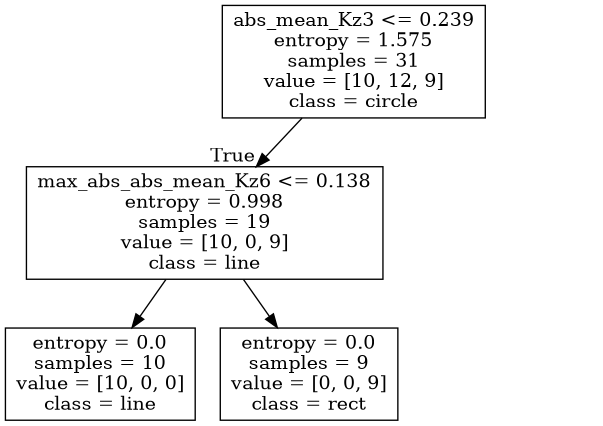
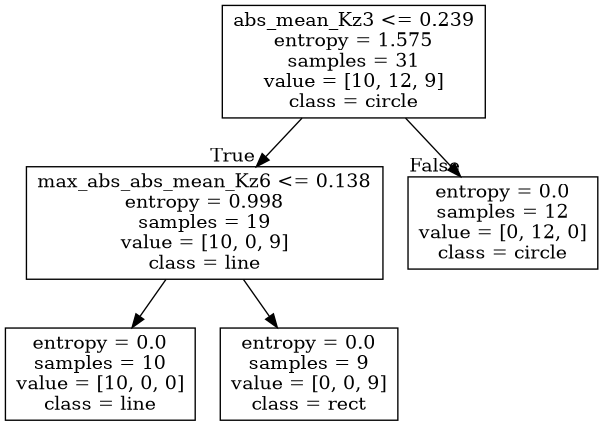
node "entropy = 0.0 samples = 12 value = [0, 12, 0] class = circle": added
